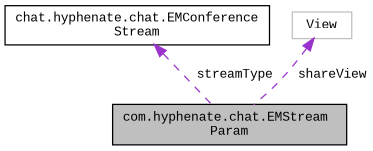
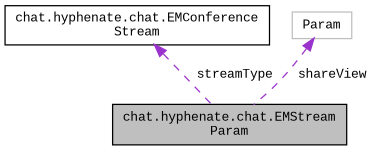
node "View": label "View" -> "Param"
node "com.hyphenate.chat.EMStream Param": label "com.hyphenate.chat.EMStream Param" -> "chat.hyphenate.chat.EMStream Param"
